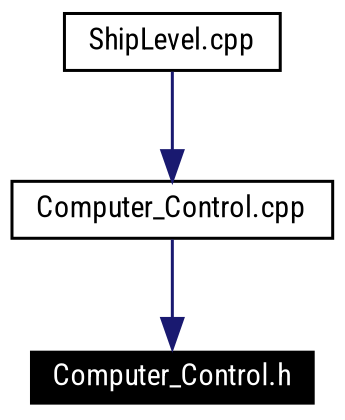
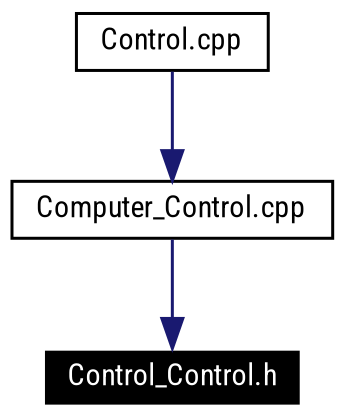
node "ShipLevel.cpp": label "ShipLevel.cpp" -> "Control.cpp"
node "Computer_Control.h": label "Computer_Control.h" -> "Control_Control.h"
